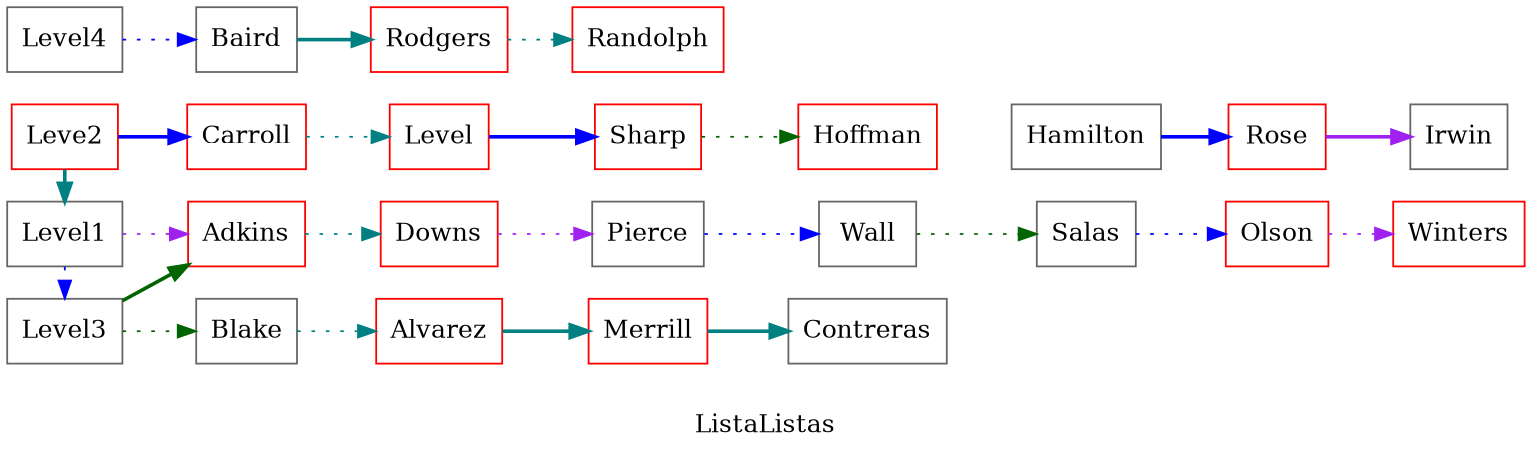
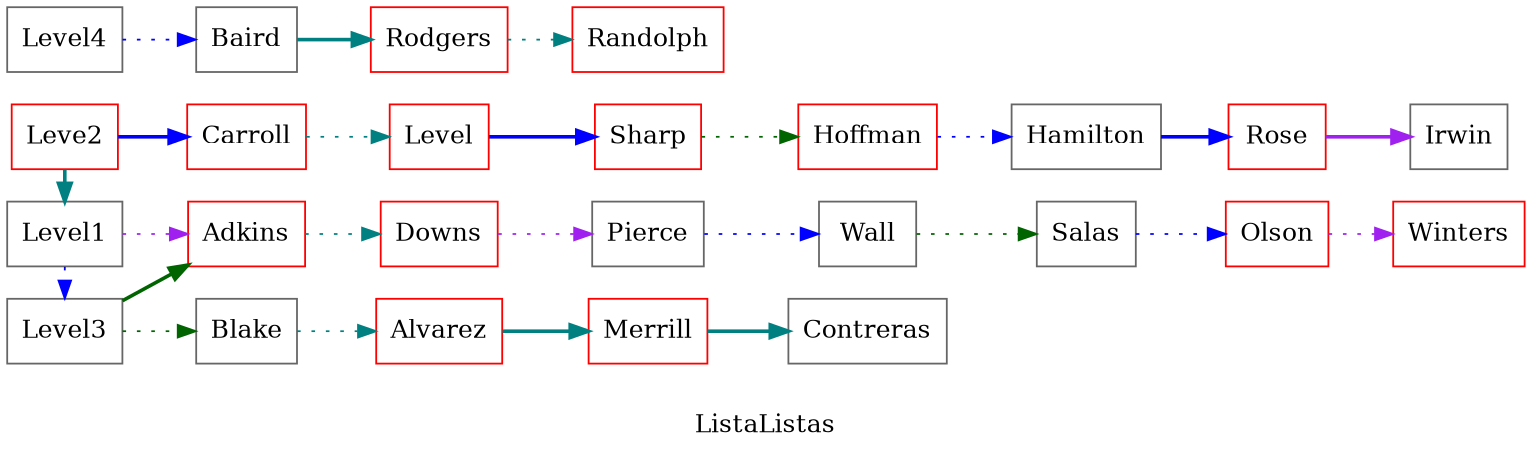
edge "Hoffman" -> "Hamilton": added
